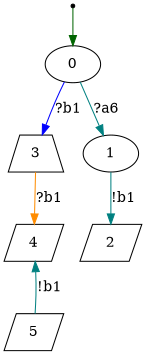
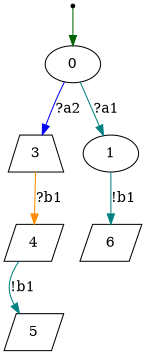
edge "0" -> "3": label "?b1" -> "?a2"
edge "0" -> "1": label "?a6" -> "?a1"
node "2": label "2" -> "6"
edge "5" -> "4": reversed
